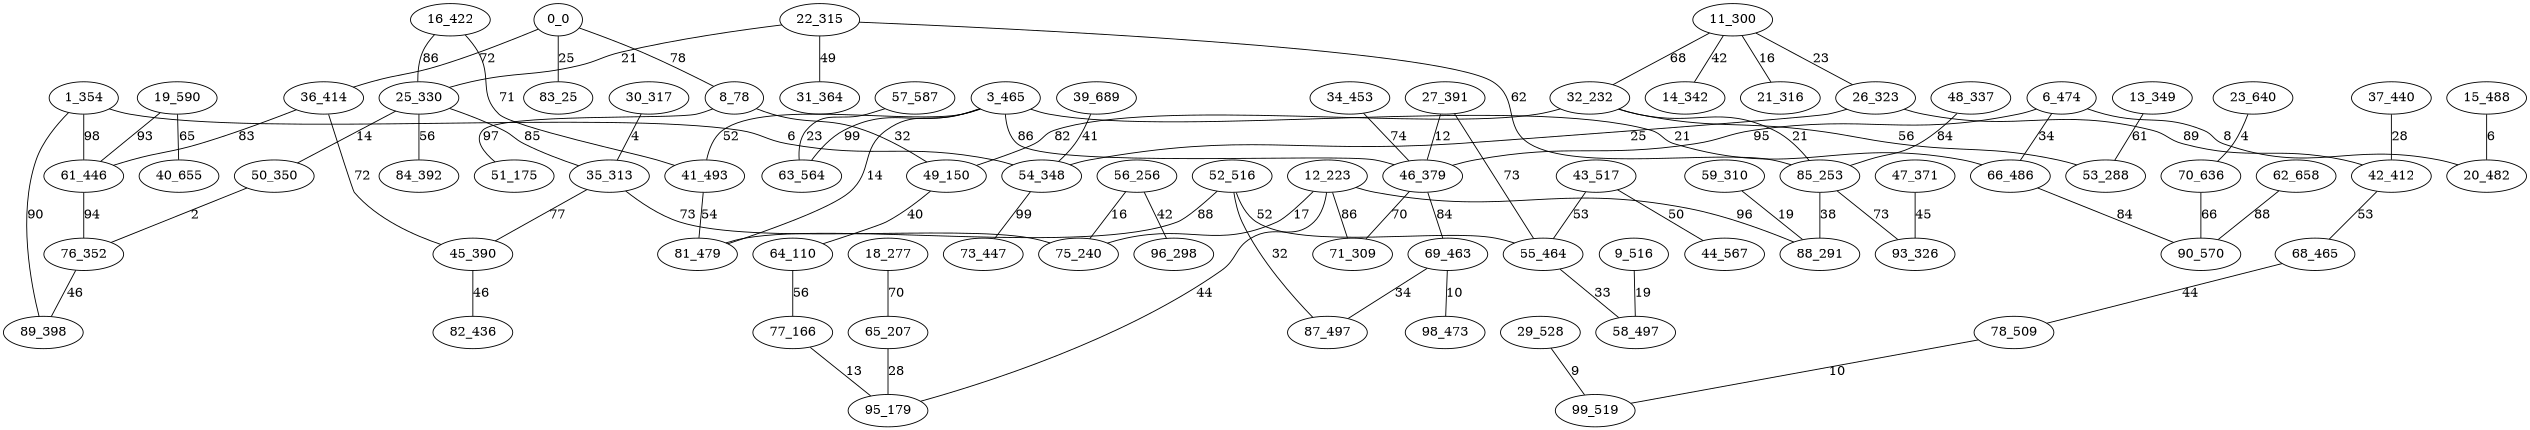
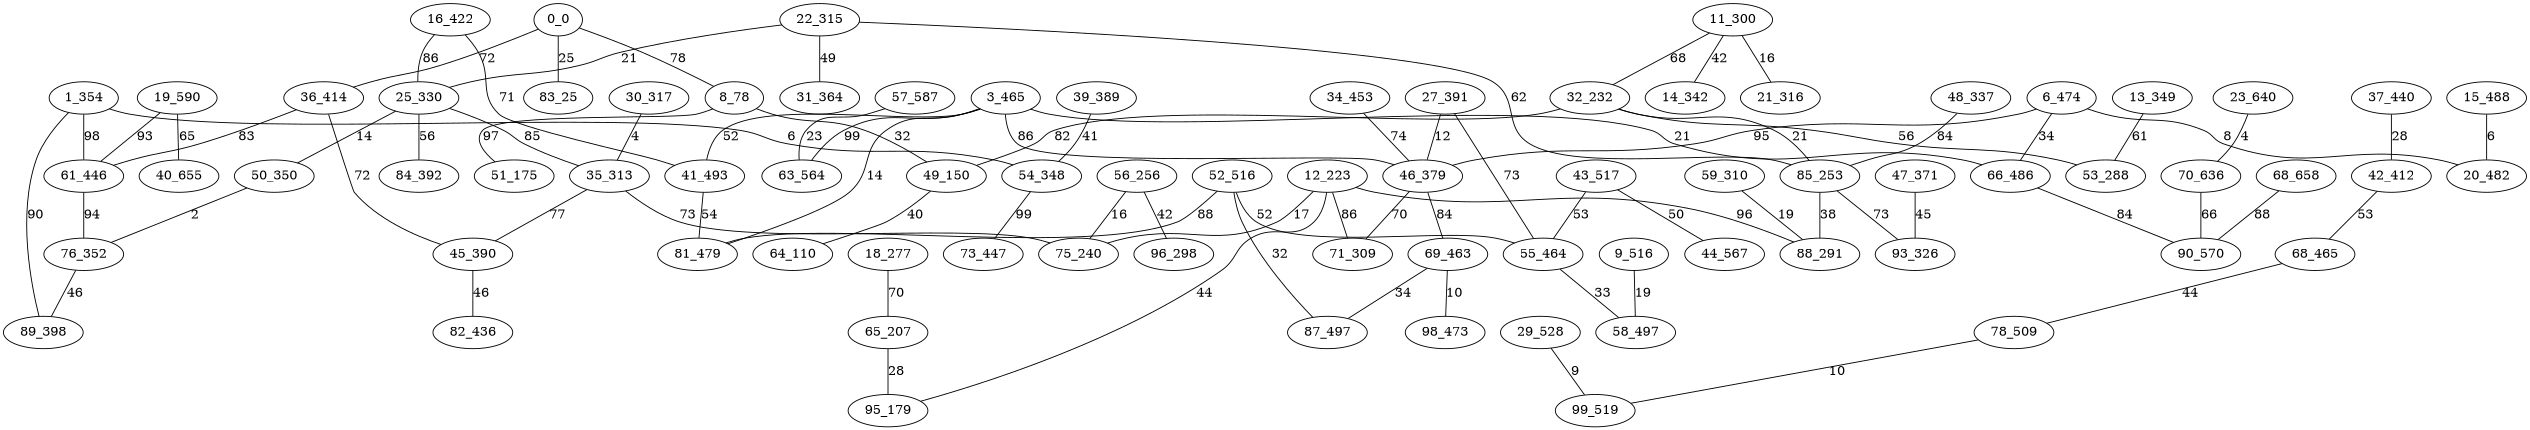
node "39_689": label "39_689" -> "39_389"
node "26_323": removed
node "62_658": label "62_658" -> "68_658"
node "77_166": removed
